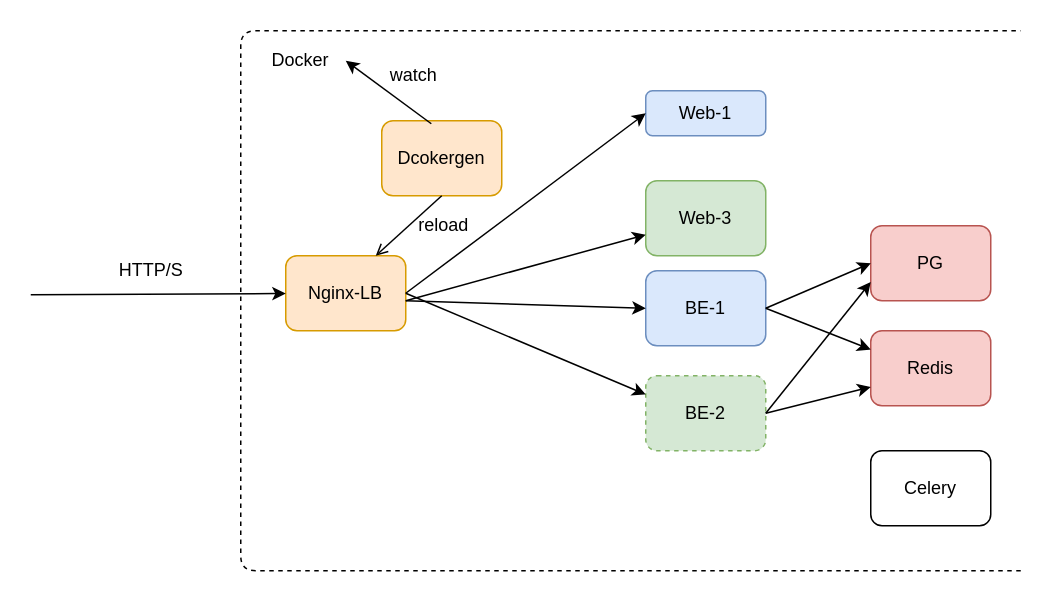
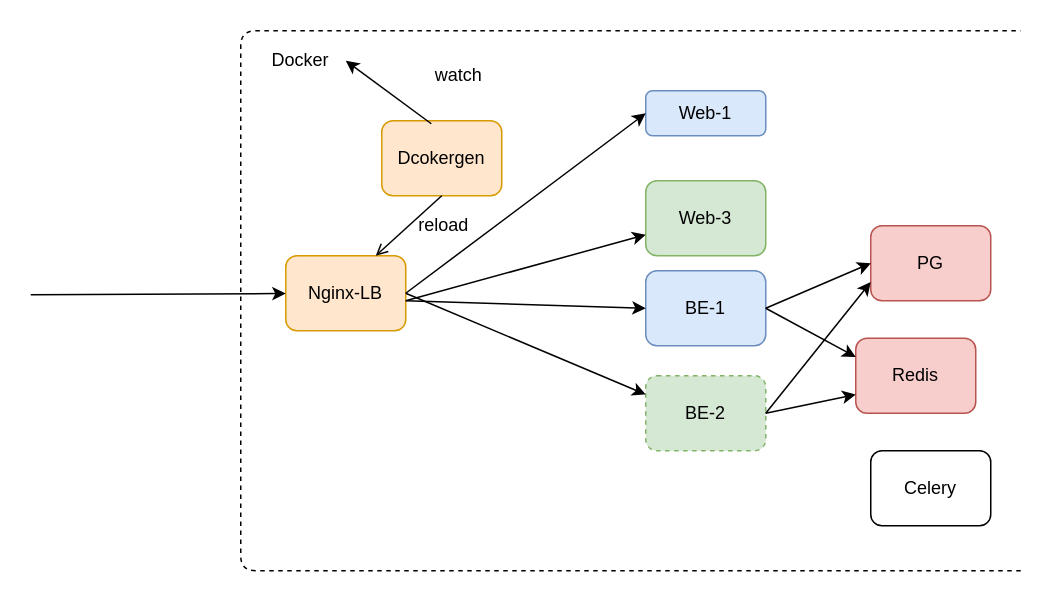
node "watch": moved (413, 76) -> (458, 76)
node "HTTP/S": removed
node "Redis": moved (931, 368) -> (916, 376)
